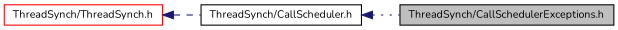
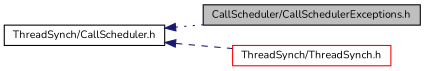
edge "ThreadSynch/CallScheduler.h" -> "ThreadSynch/ThreadSynch.h": reversed
node "ThreadSynch/CallSchedulerExceptions.h": label "ThreadSynch/CallSchedulerExceptions.h" -> "CallScheduler/CallSchedulerExceptions.h"
